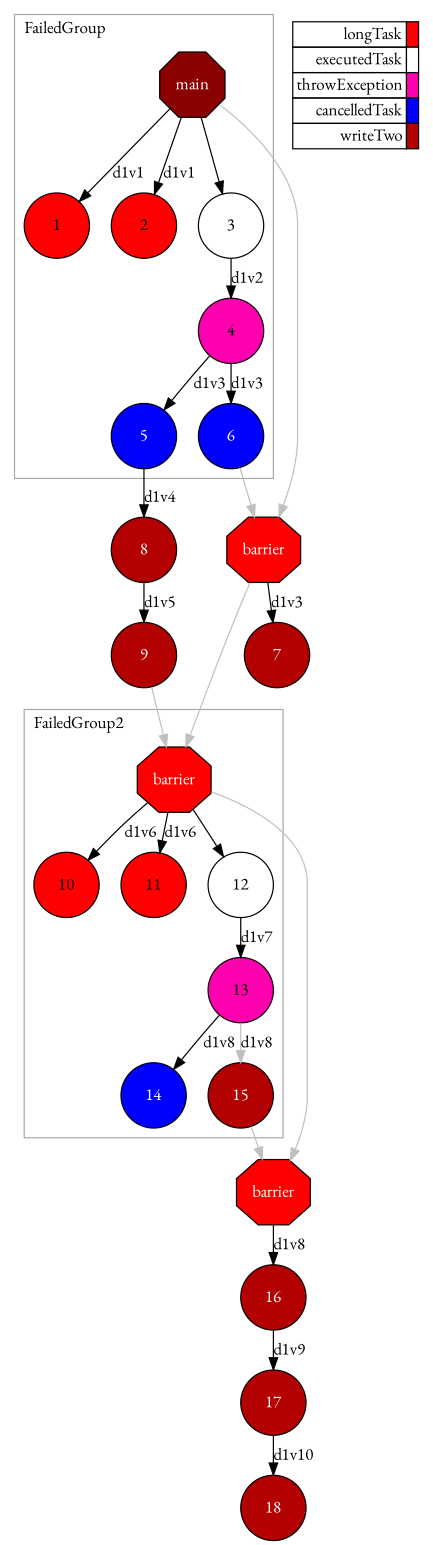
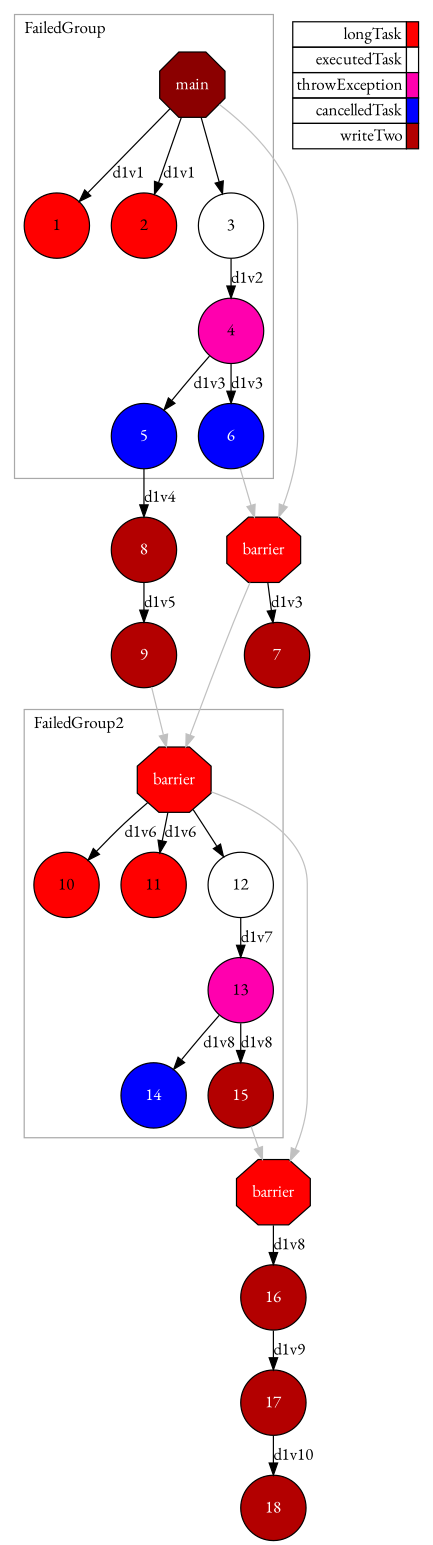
edge "13" -> "15": color grey -> black
